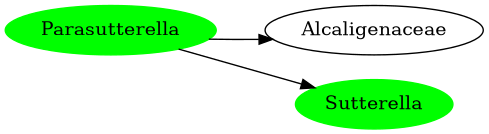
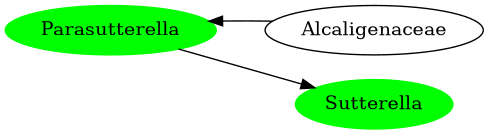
edge "Parasutterella" -> "Alcaligenaceae": reversed
